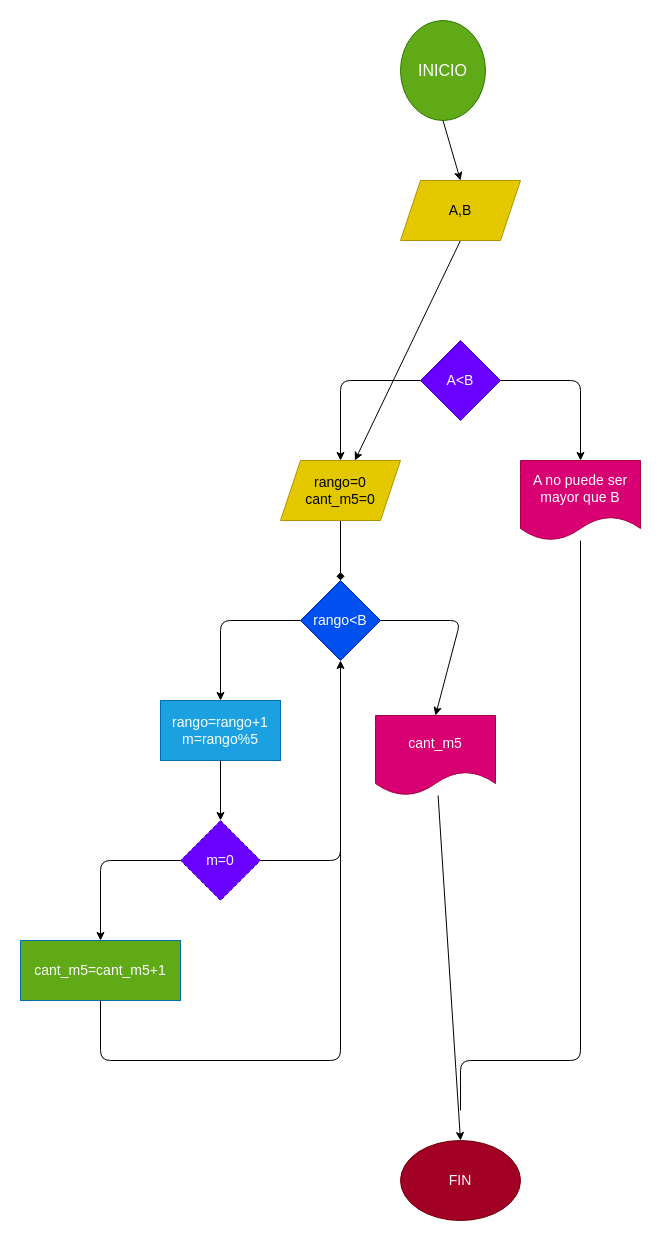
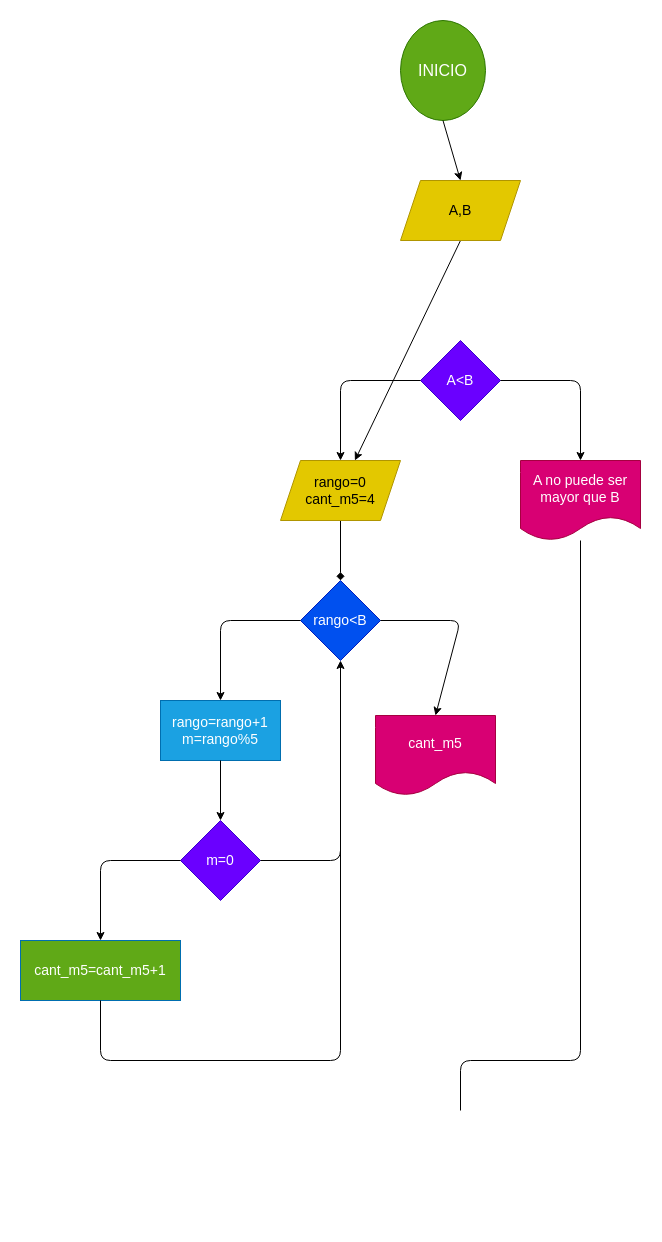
node "rango=0 cant_m5=0": label "rango=0 cant_m5=0" -> "rango=0 cant_m5=4"
node "m=0": style dashed -> solid
edge "cant_m5" -> "FIN": removed
node "FIN": removed
